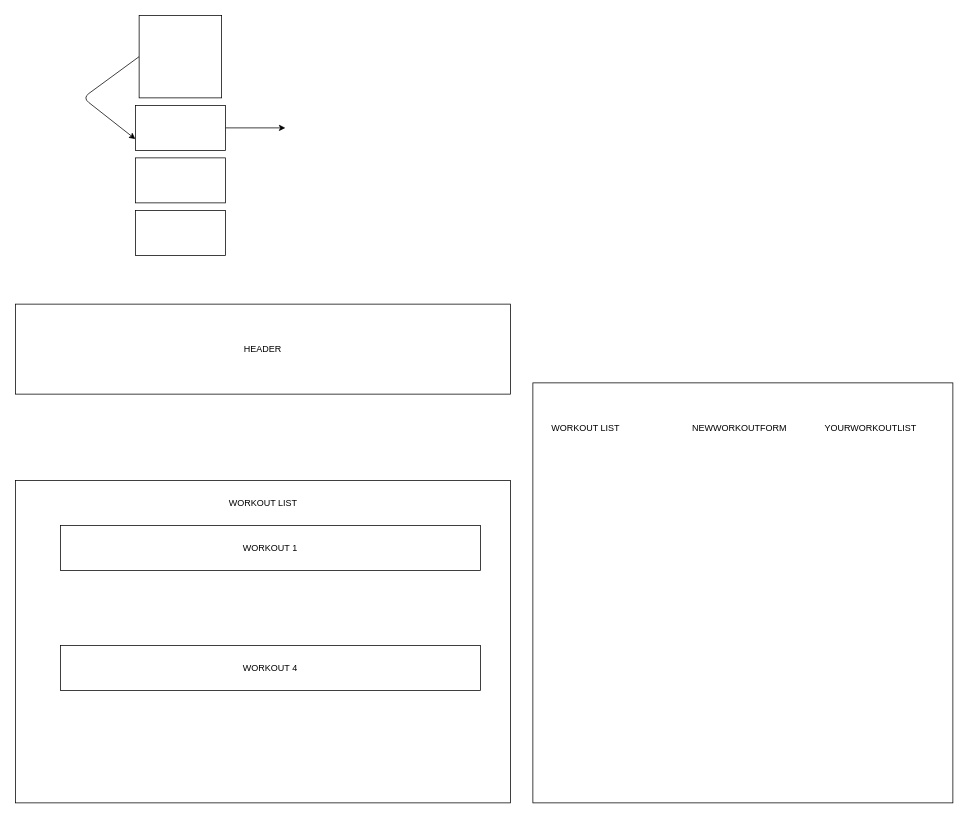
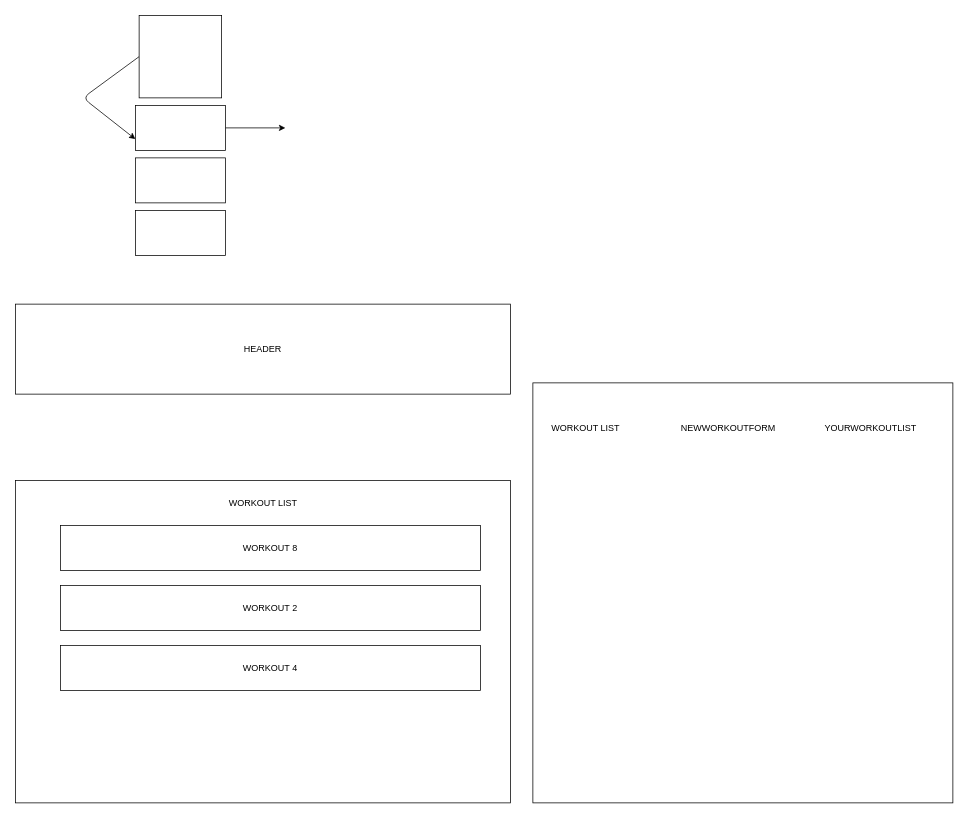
node "NEWWORKOUTFORM": moved (739, 428) -> (728, 428)
node "WORKOUT 1": label "WORKOUT 1" -> "WORKOUT 8"
node "WORKOUT 2": added
